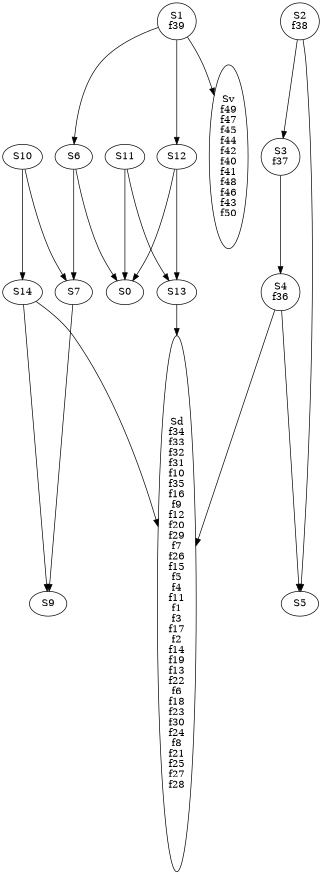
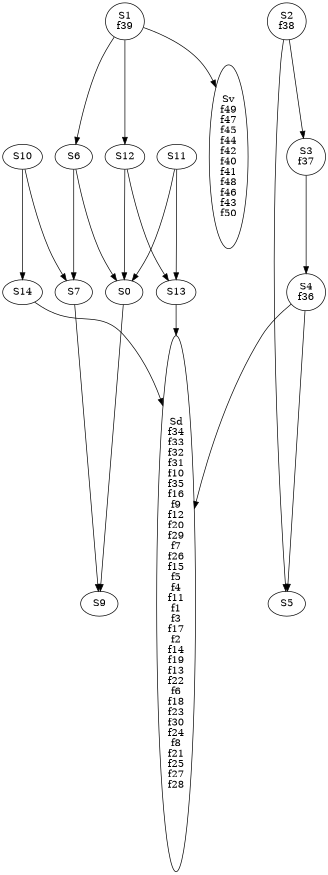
edge "S14" -> "S9": now "S0" -> "S9"
